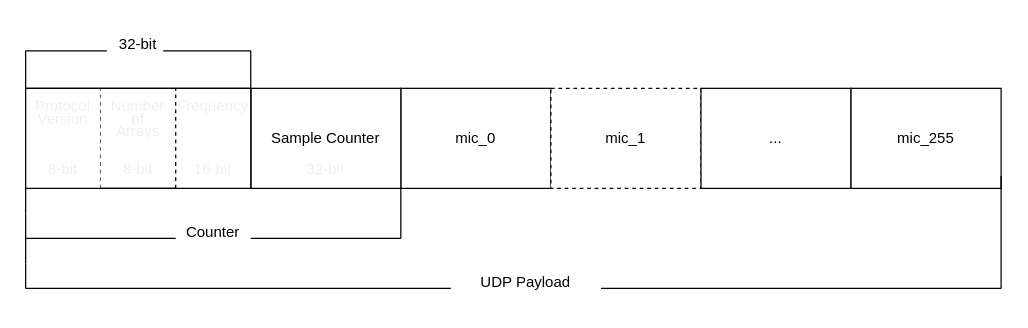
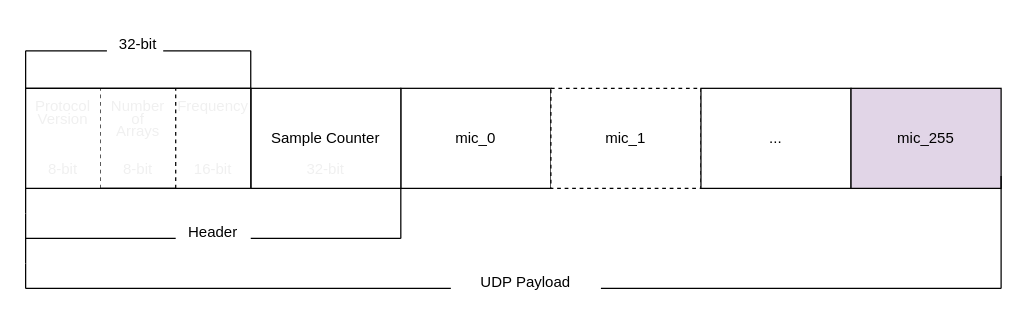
node "mic_255": fillcolor #ffffff -> #e1d5e7
node "Counter": label "Counter" -> "Header"
